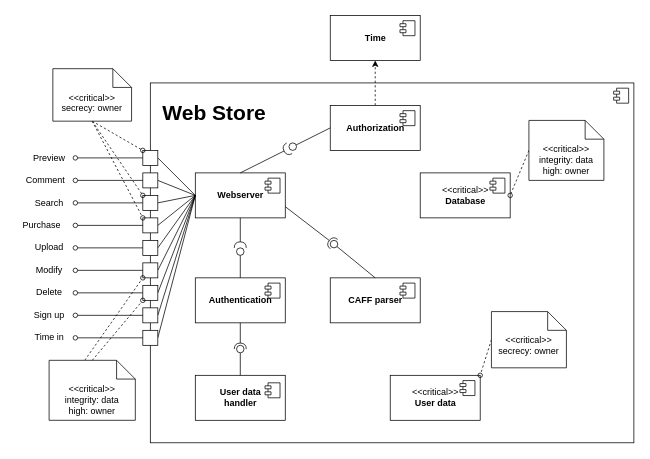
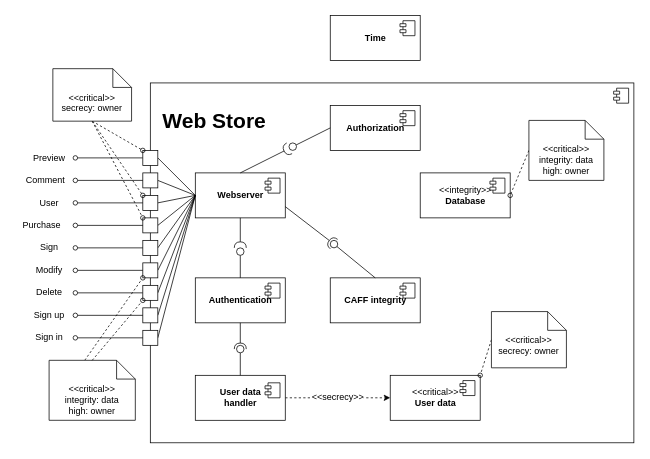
edge "Authorization" -> "Time": removed
node "Web Store": moved (214, 113) -> (214, 120)
node "<<critical>> Database": label "<<critical>> Database" -> "<<integrity>> Database"
node "Search": label "Search" -> "User"
node "Upload": label "Upload" -> "Sign"
node "CAFF parser": label "CAFF parser" -> "CAFF integrity"
node "Time in": label "Time in" -> "Sign in"
edge "User data handler" -> "<<critical>> User data": added, label "<<secrecy>>"
